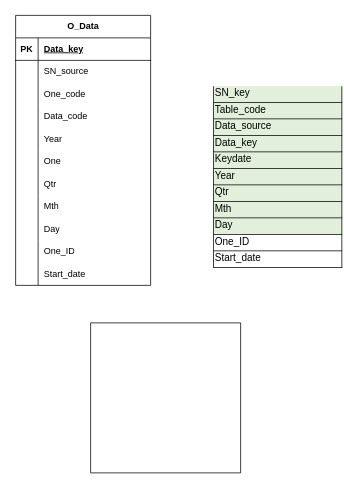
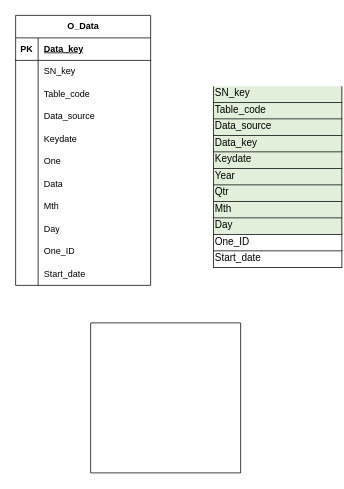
node "SN_source": label "SN_source" -> "SN_key"
node "One_code": label "One_code" -> "Table_code"
node "Data_code": label "Data_code" -> "Data_source"
node "Year": label "Year" -> "Keydate"
node "Qtr": label "Qtr" -> "Data"
